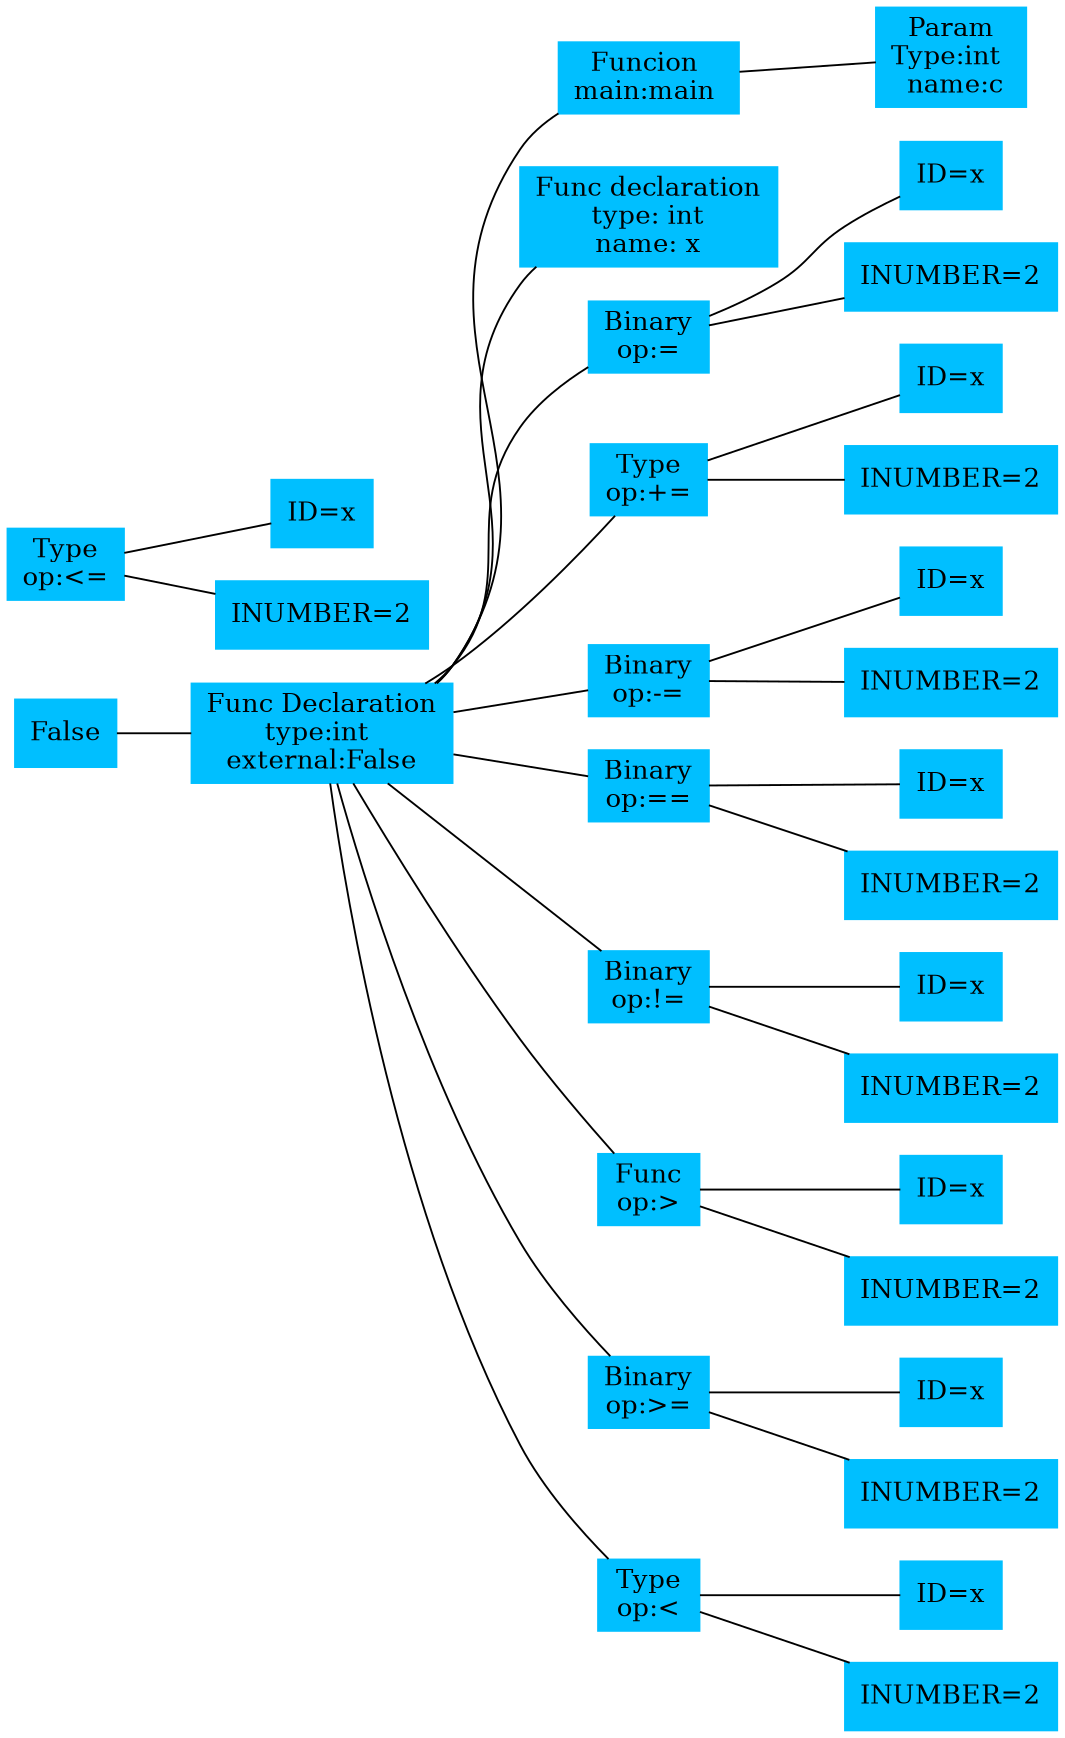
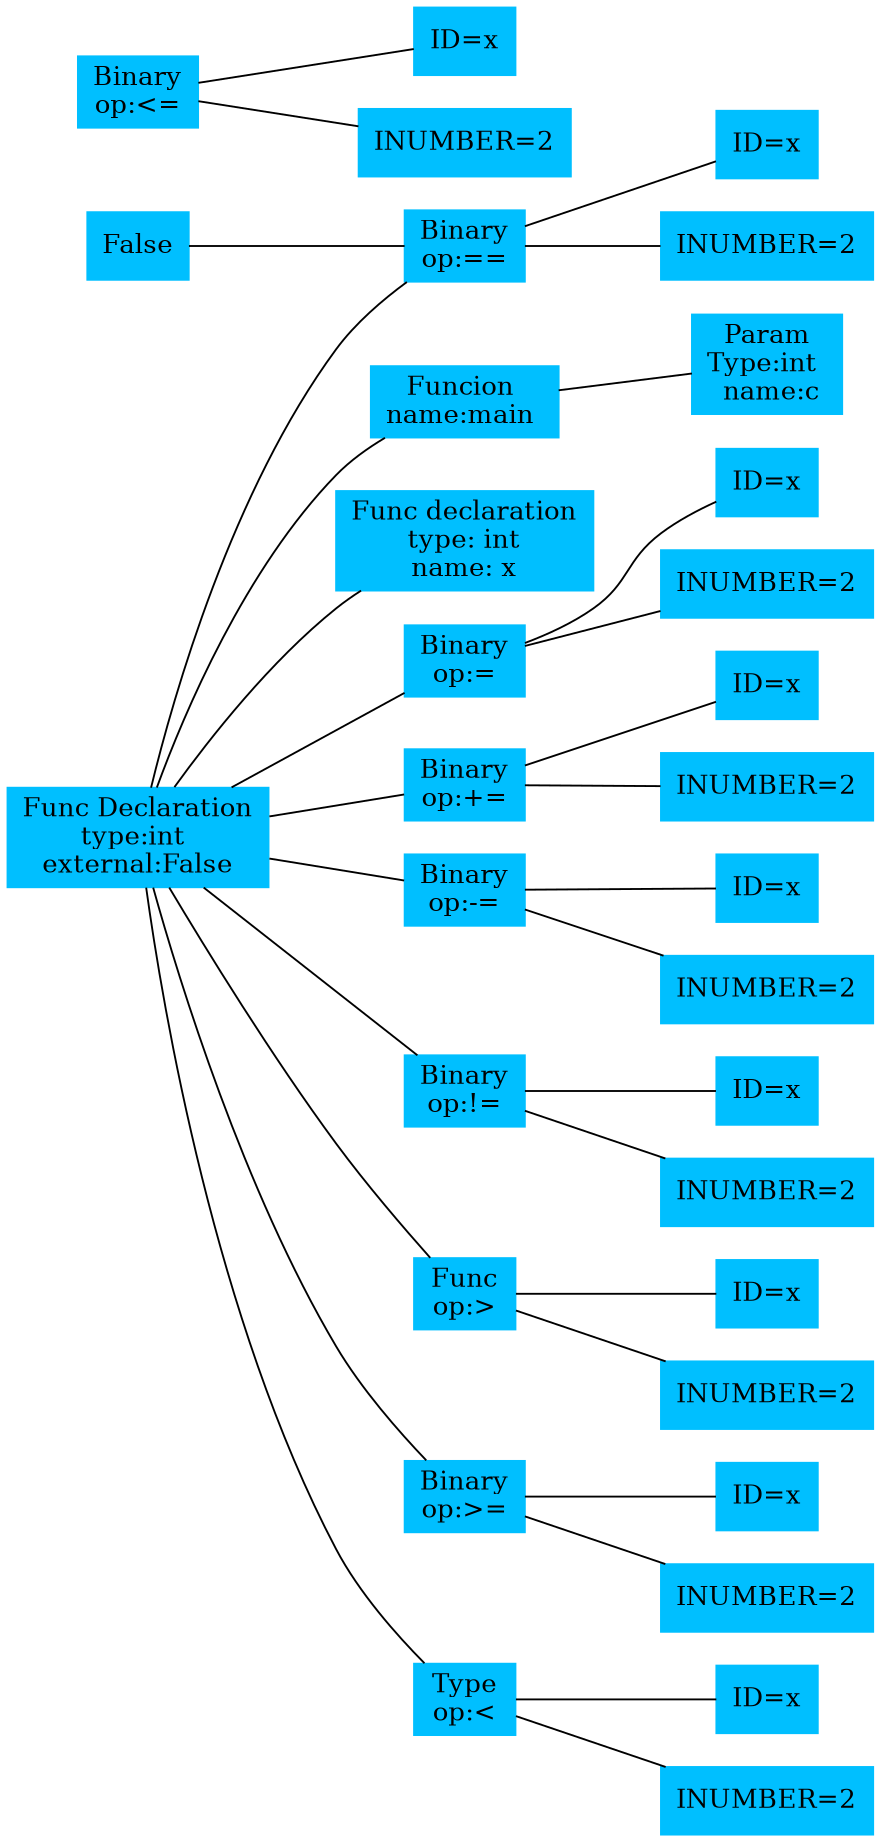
node "Funcion main:main": label "Funcion main:main" -> "Funcion name:main"
node "Type op:+=": label "Type op:+=" -> "Binary op:+="
node "Type op:<=": label "Type op:<=" -> "Binary op:<="
edge "False" -- "Func Declaration type:int external:False": now "False" -- "Binary op:=="
